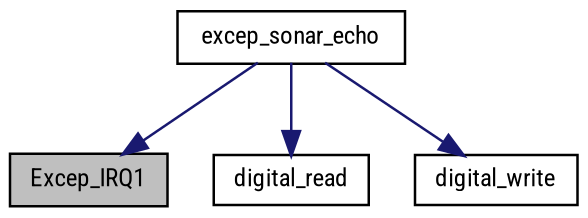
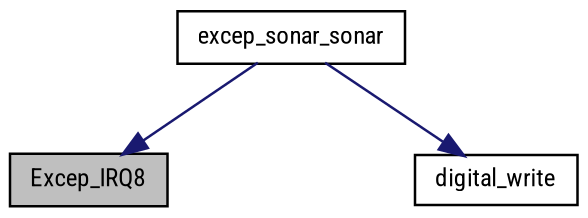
node "excep_sonar_echo": label "excep_sonar_echo" -> "excep_sonar_sonar"
node "Excep_IRQ1": label "Excep_IRQ1" -> "Excep_IRQ8"
node "digital_read": removed
